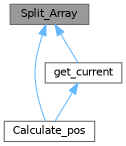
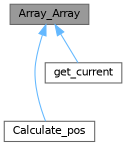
node "Split_Array": label "Split_Array" -> "Array_Array"
edge "Calculate_pos" -> "get_current": removed
